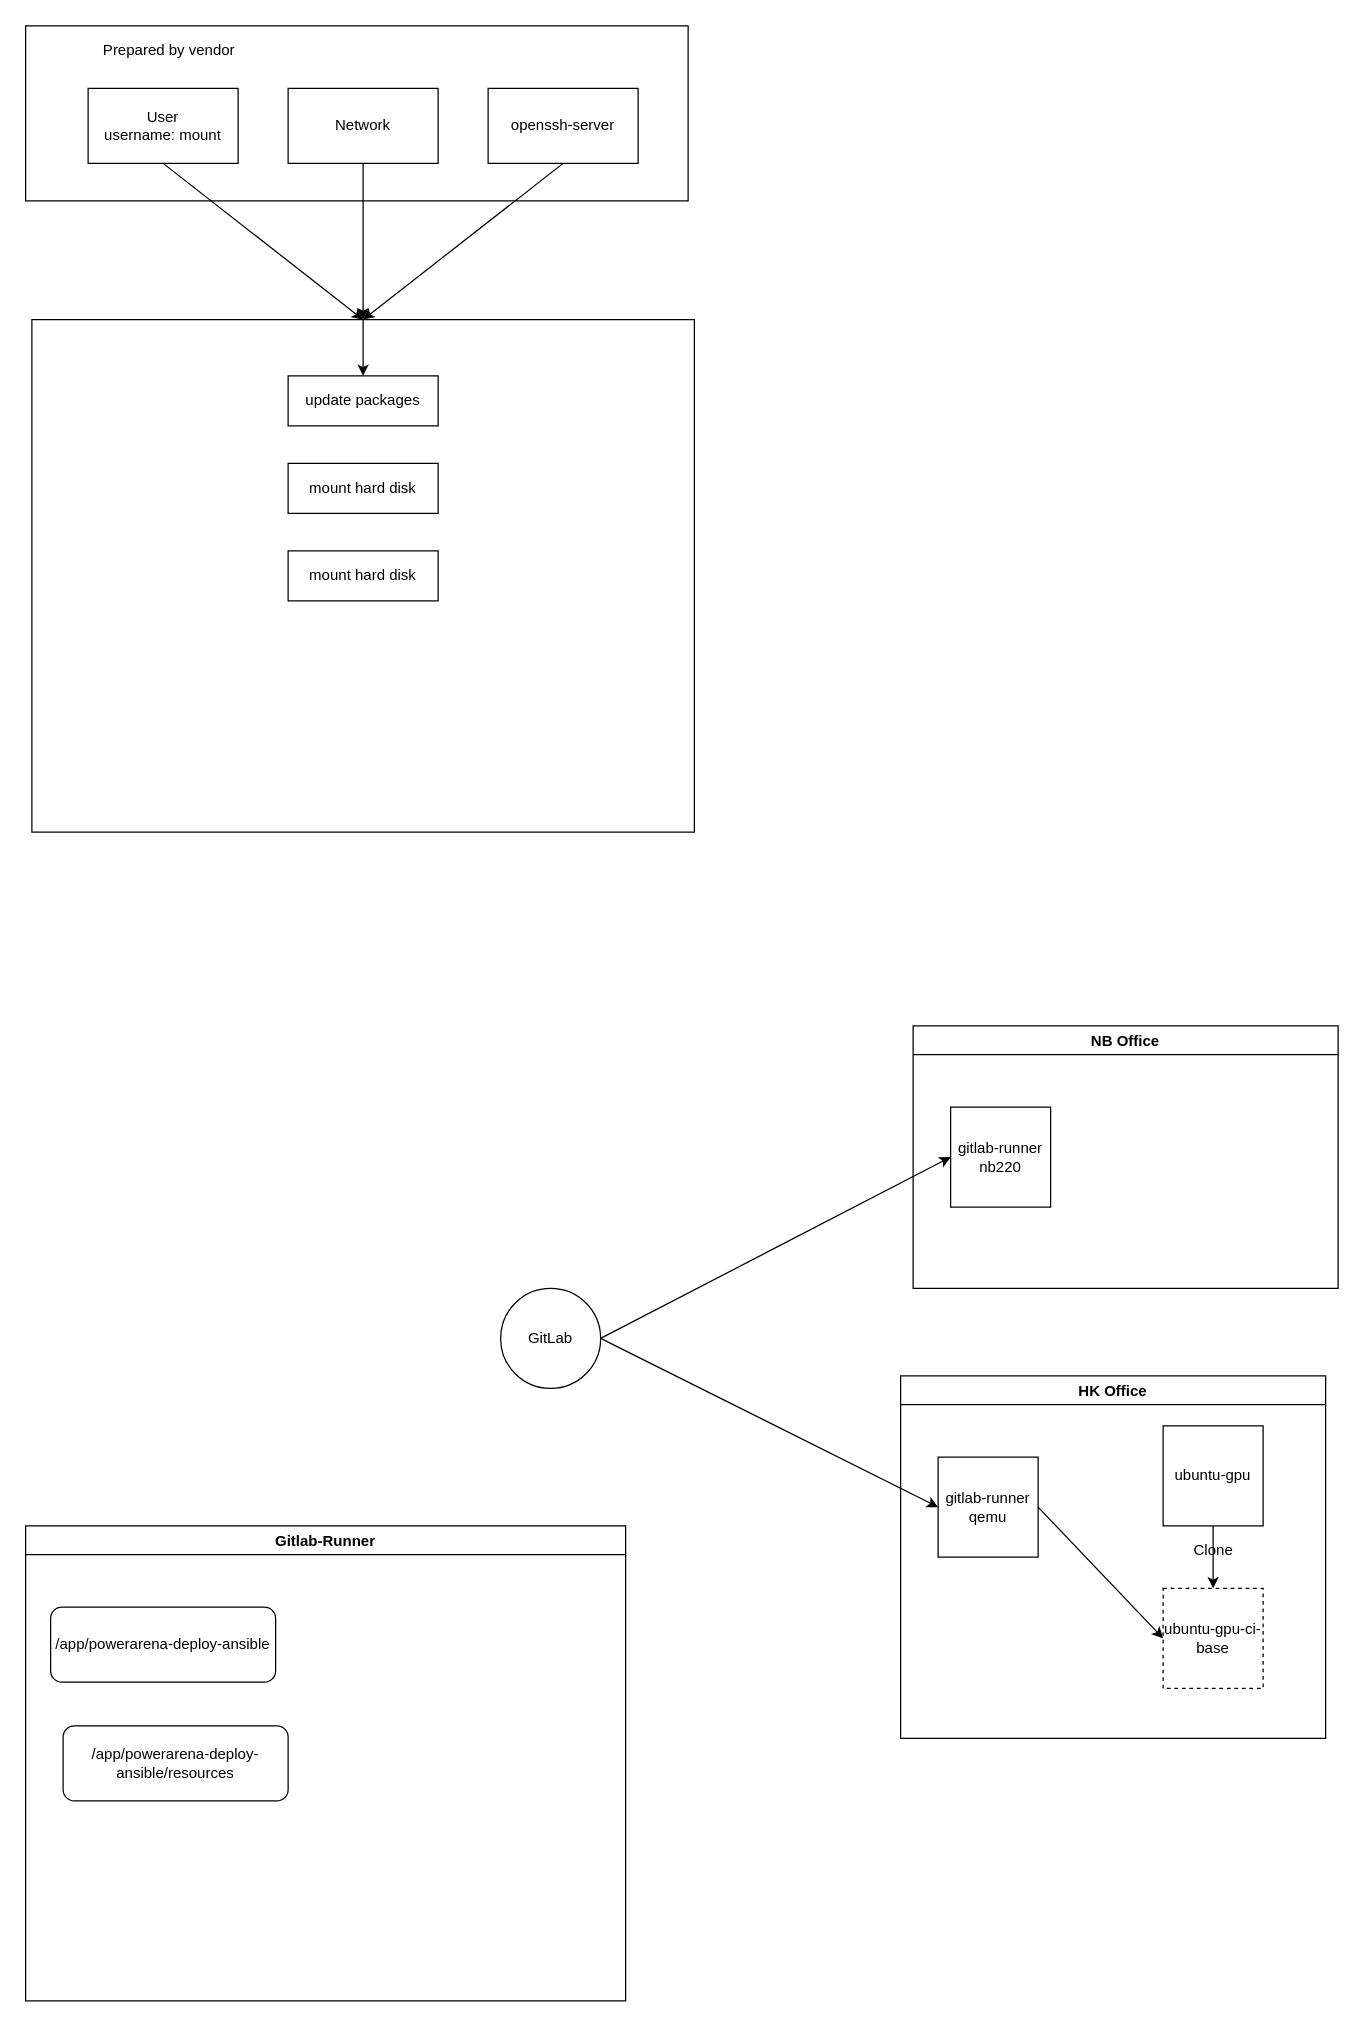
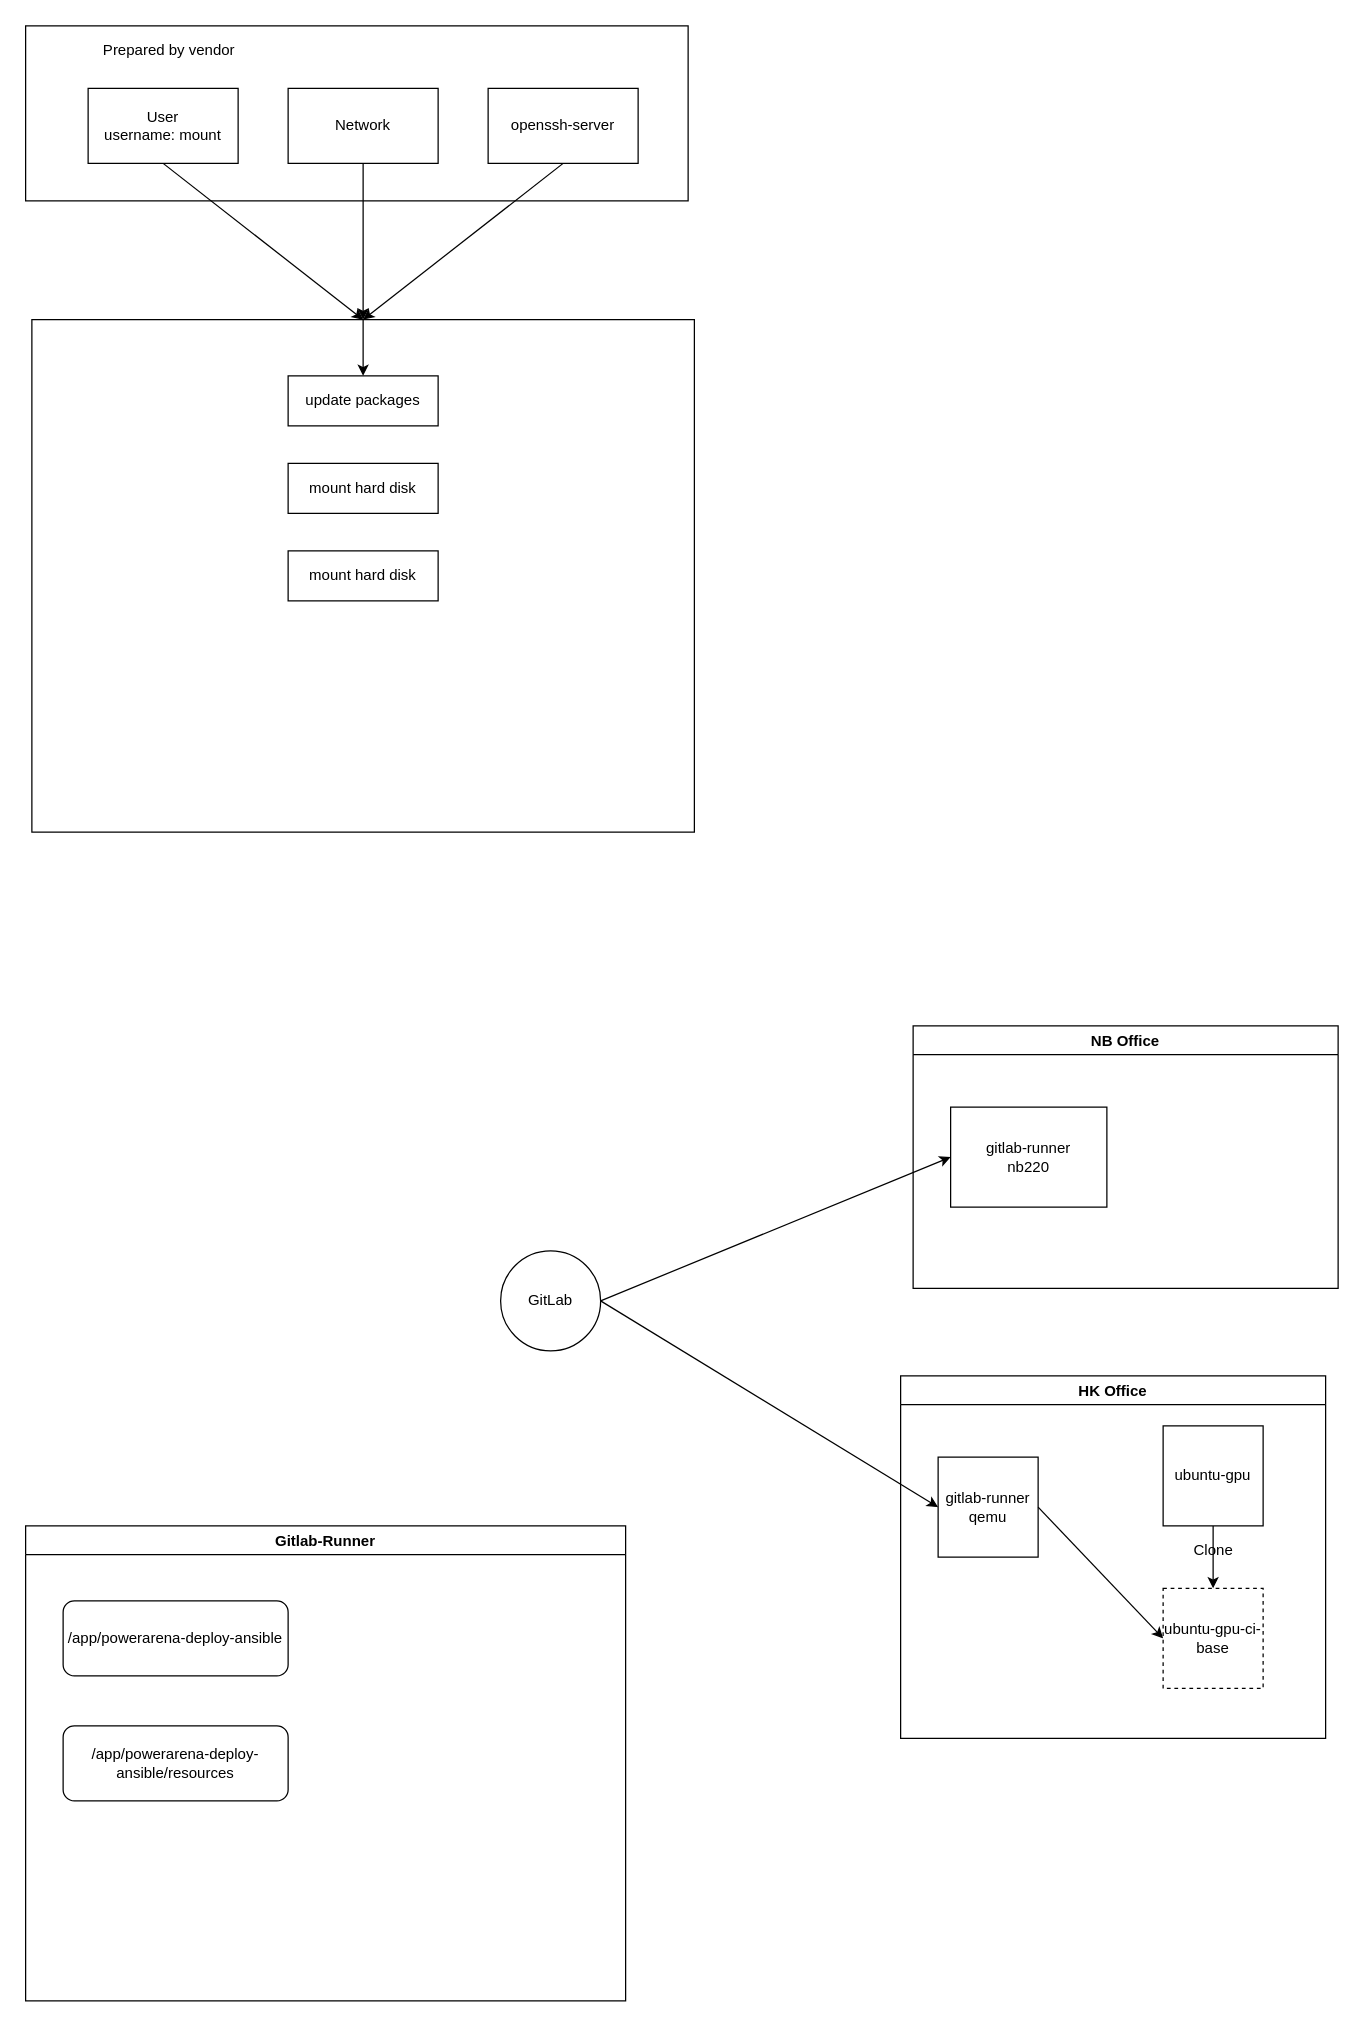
node "gitlab-runner nb220": size 100x100 -> 156x100
node "GitLab": moved (551, 1338) -> (551, 1301)
node "/app/powerarena-deploy-ansible": moved (163, 1644) -> (176, 1638)
